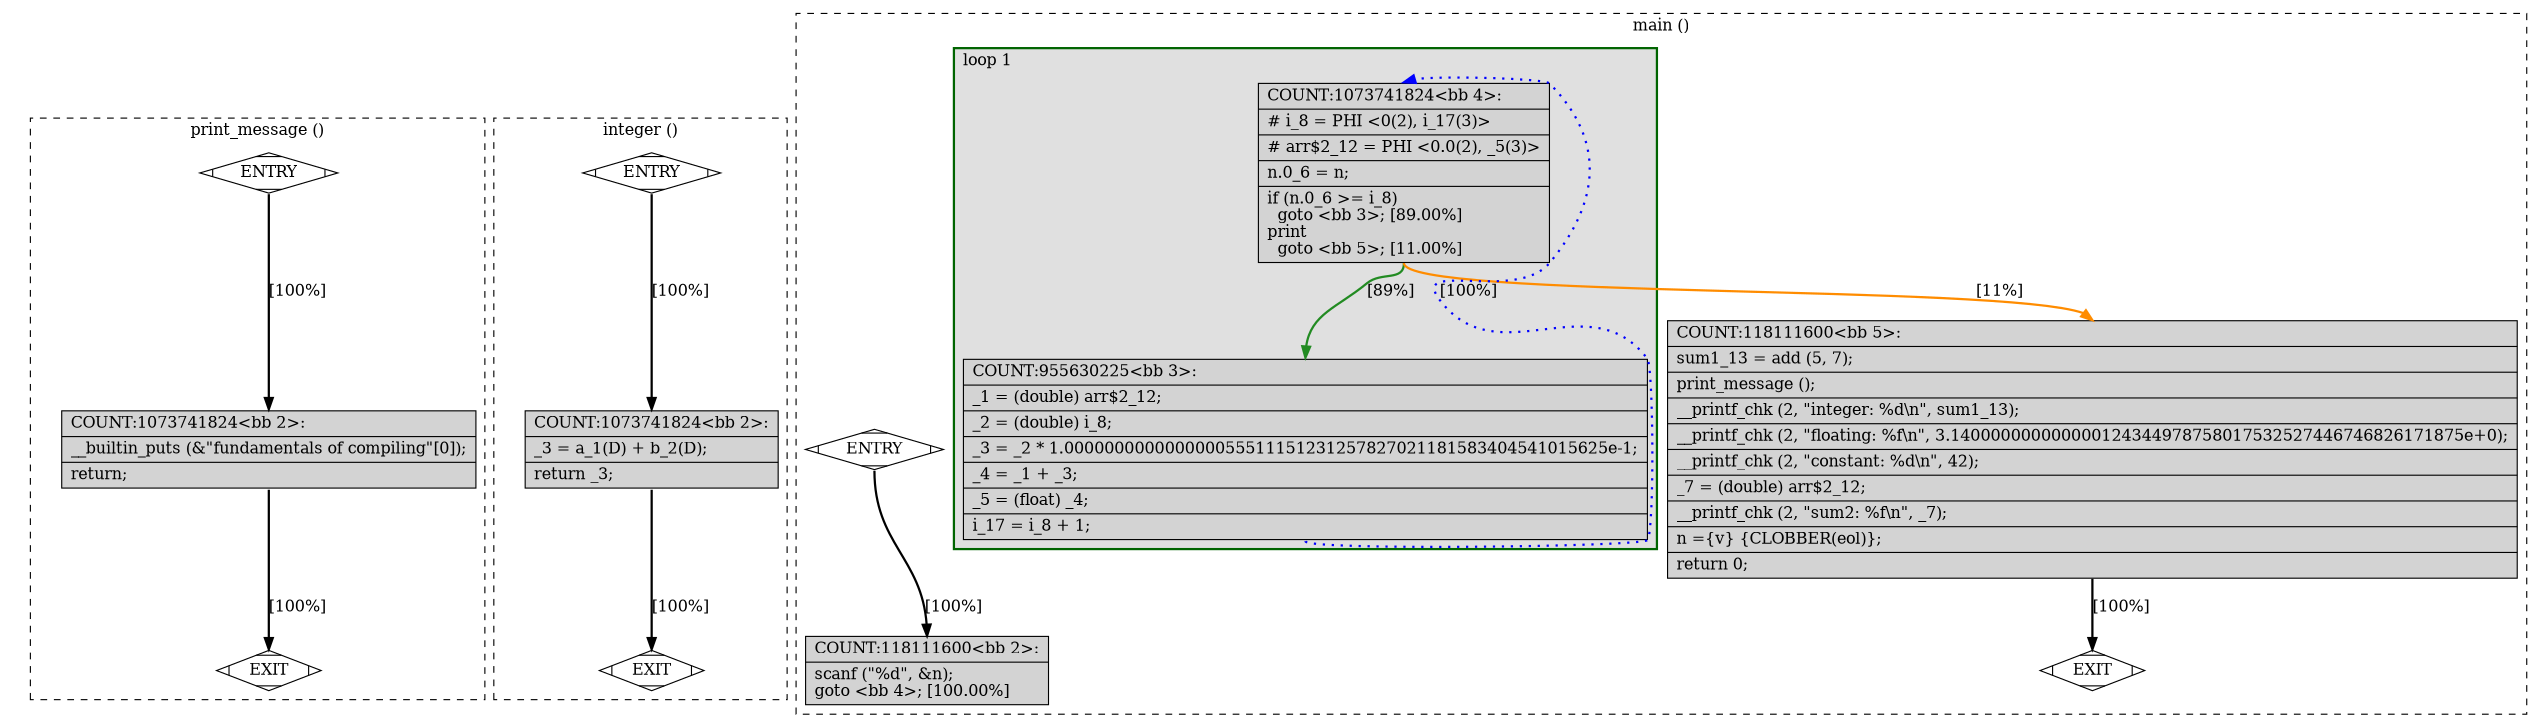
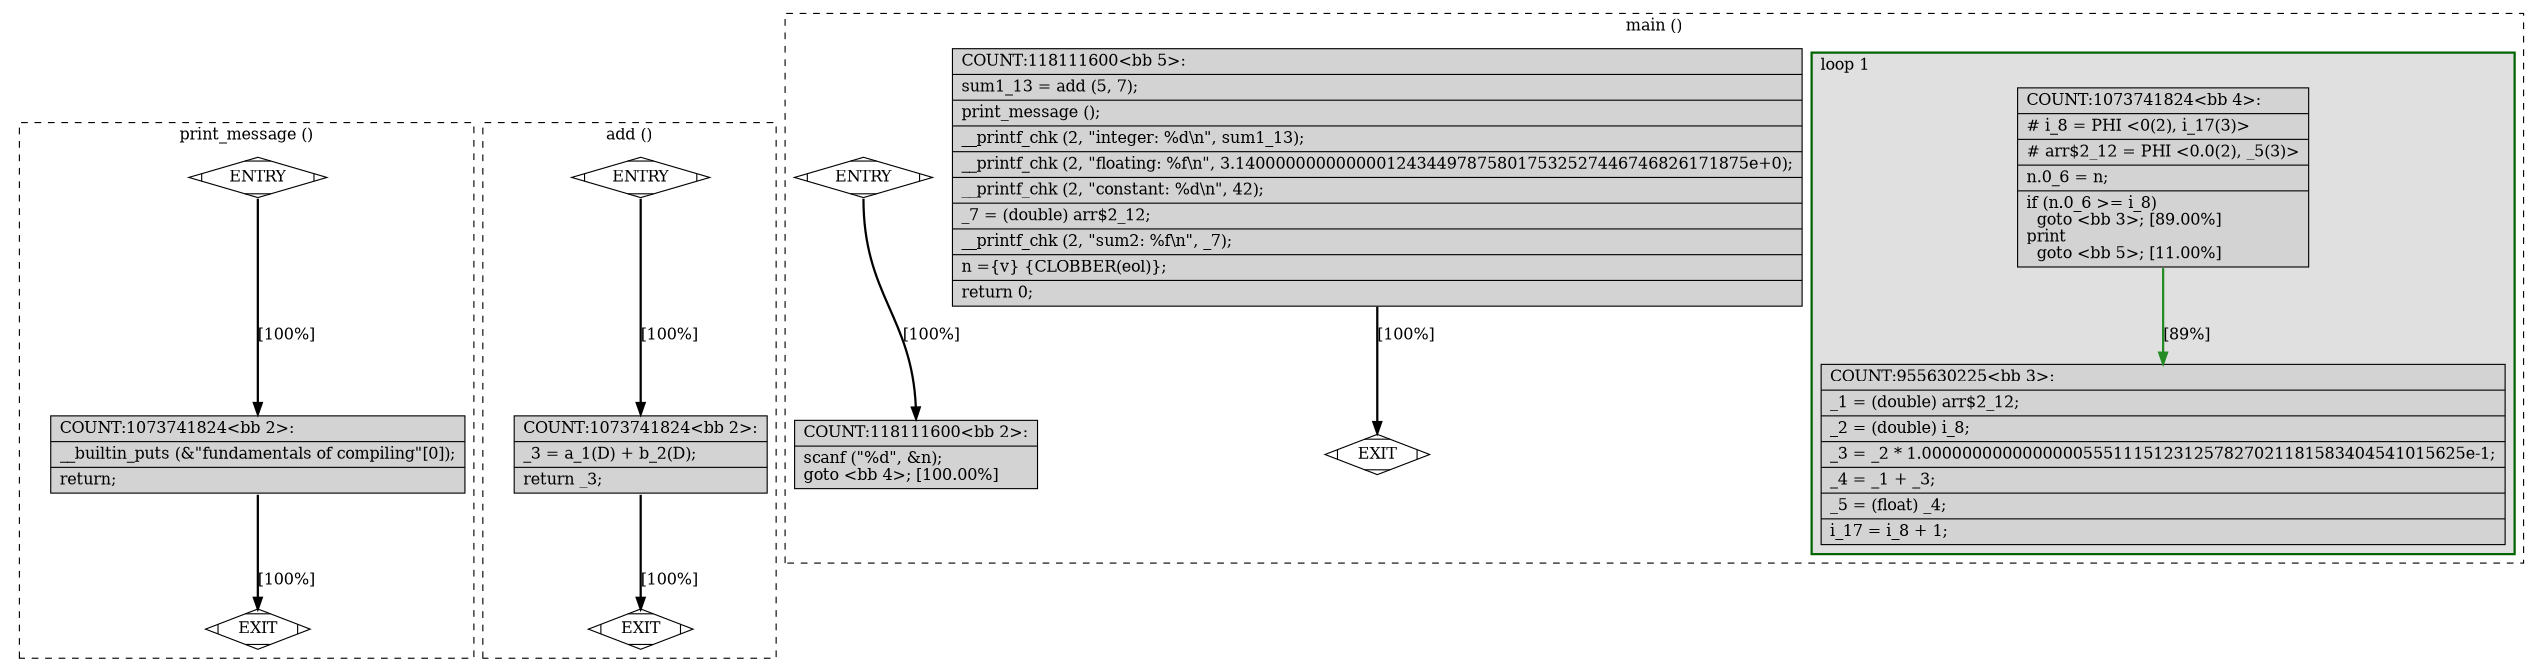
cluster "integer ()": label "integer ()" -> "add ()"
edge "COUNT:1073741824<bb 4>:" -> "COUNT:118111600<bb 5>:": removed, label "[11%]"
edge "COUNT:955630225<bb 3>:" -> "COUNT:1073741824<bb 4>:": removed, label "[100%]"
